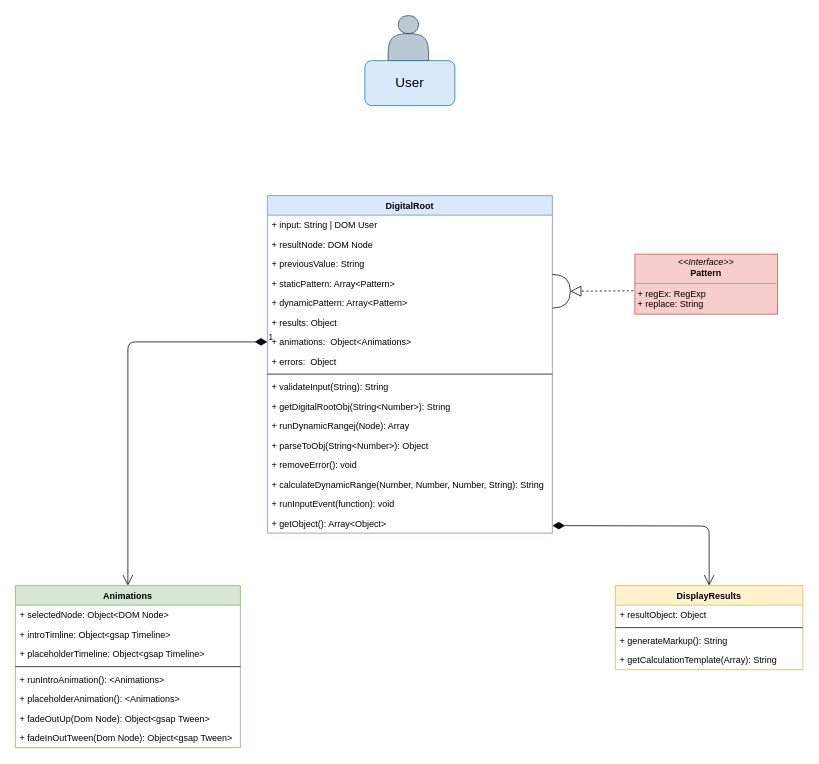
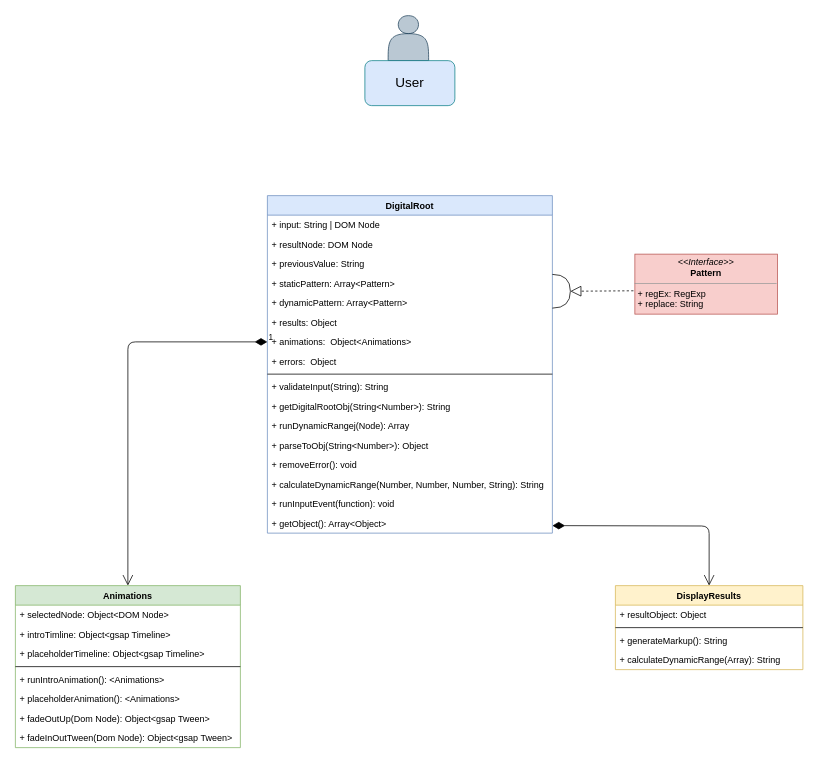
node "+ input: String | DOM User": label "+ input: String | DOM User" -> "+ input: String | DOM Node"
node "+ getCalculationTemplate(Array): String": label "+ getCalculationTemplate(Array): String" -> "+ calculateDynamicRange(Array): String"
